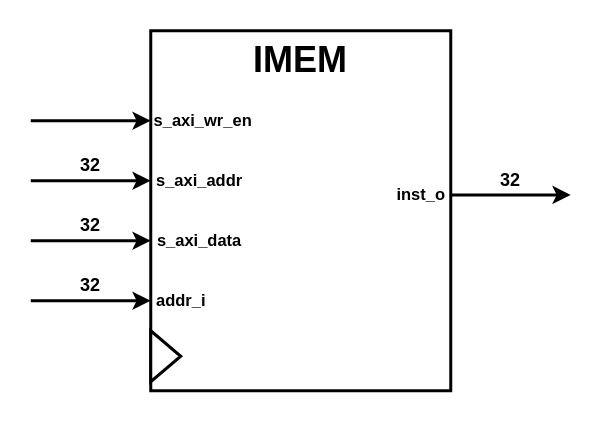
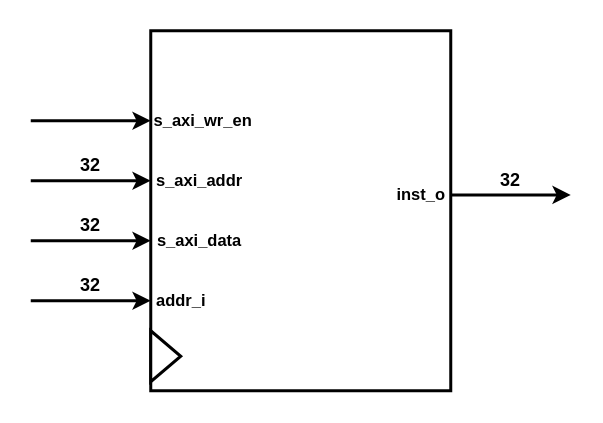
node "IMEM": removed
